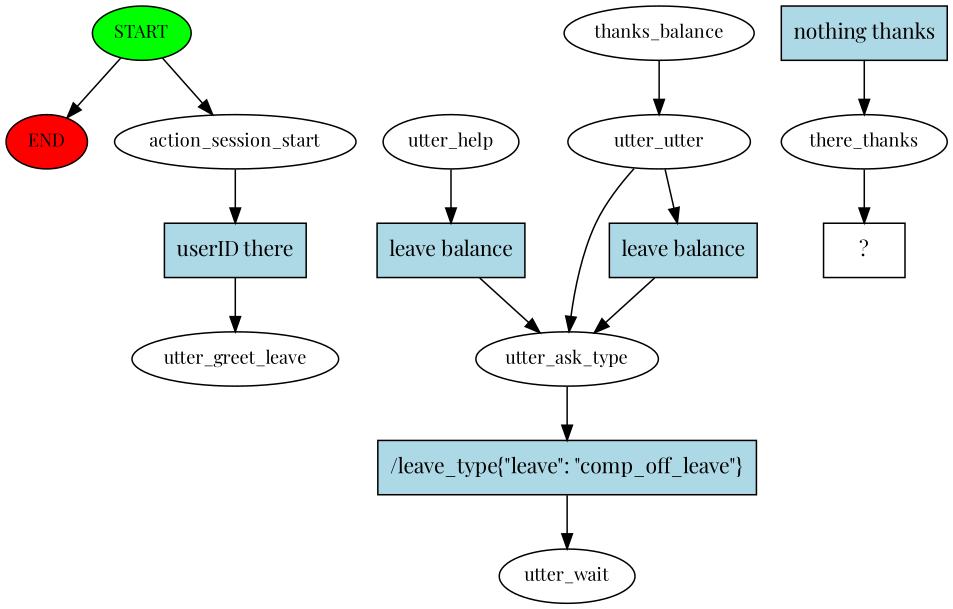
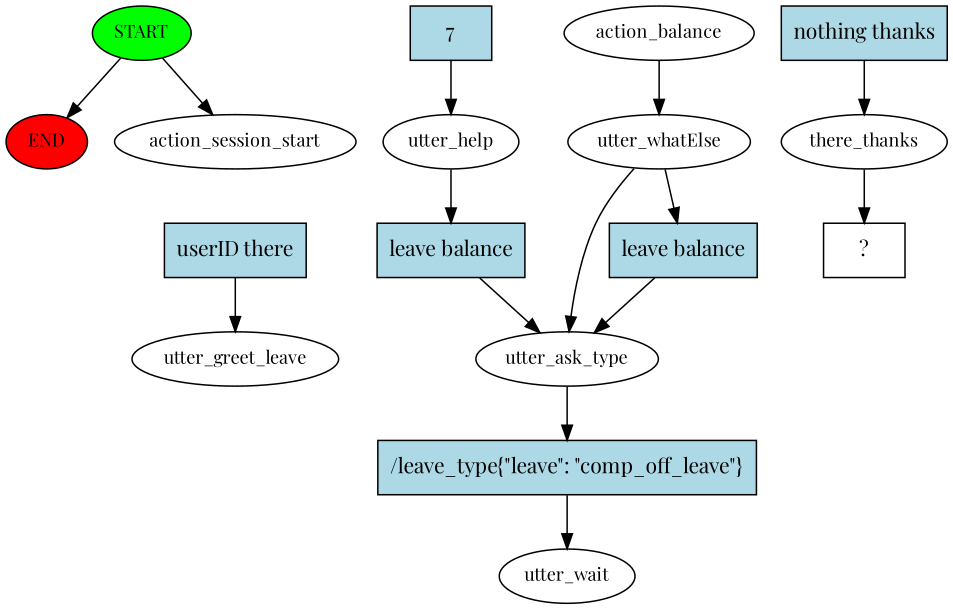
node "7": added
node "thanks_balance": label "thanks_balance" -> "action_balance"
node "utter_utter": label "utter_utter" -> "utter_whatElse"
edge "action_session_start" -> "userID there": removed
